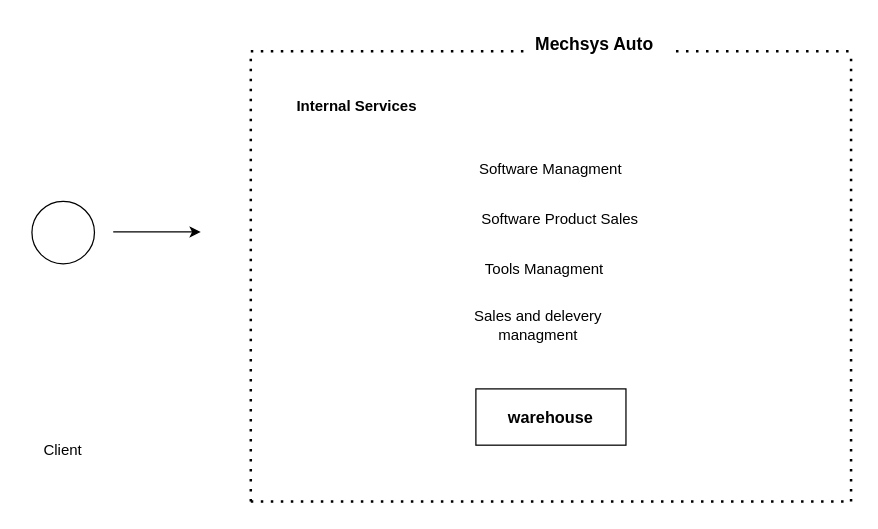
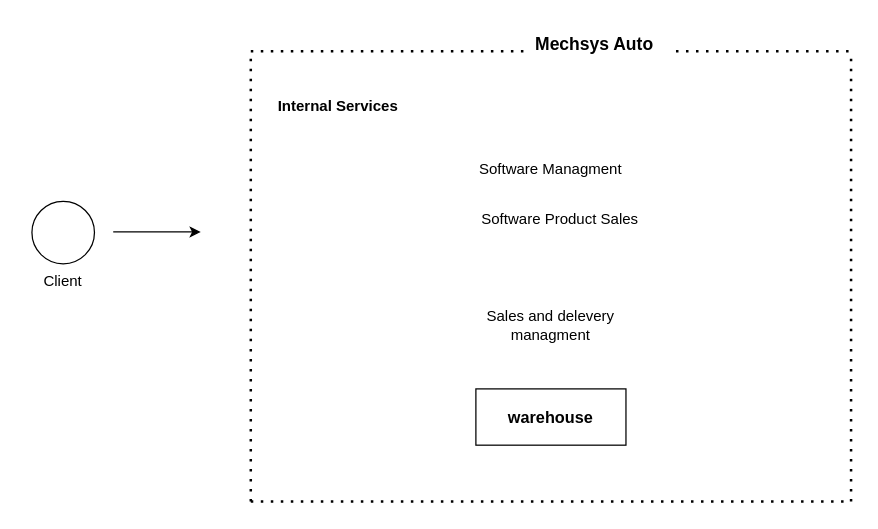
node "Internal Services": moved (357, 107) -> (338, 107)
node "Tools Managment": removed
node "Sales and delevery managment": moved (538, 326) -> (551, 326)
node "Client": moved (63, 451) -> (63, 282)
